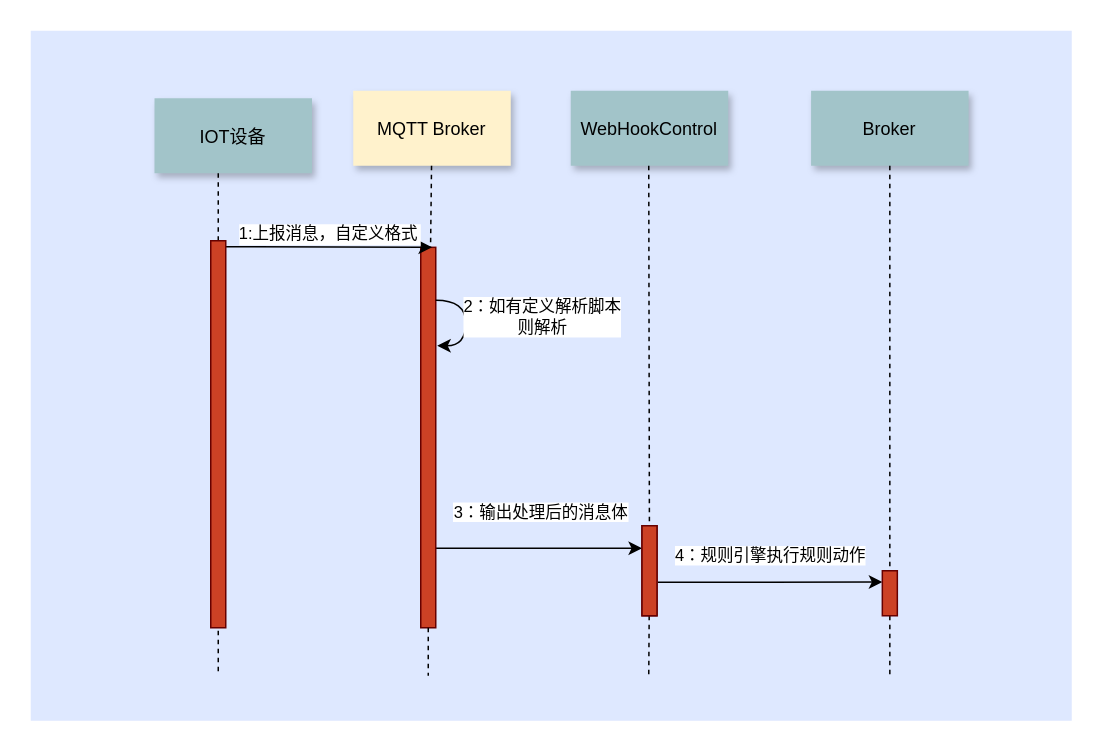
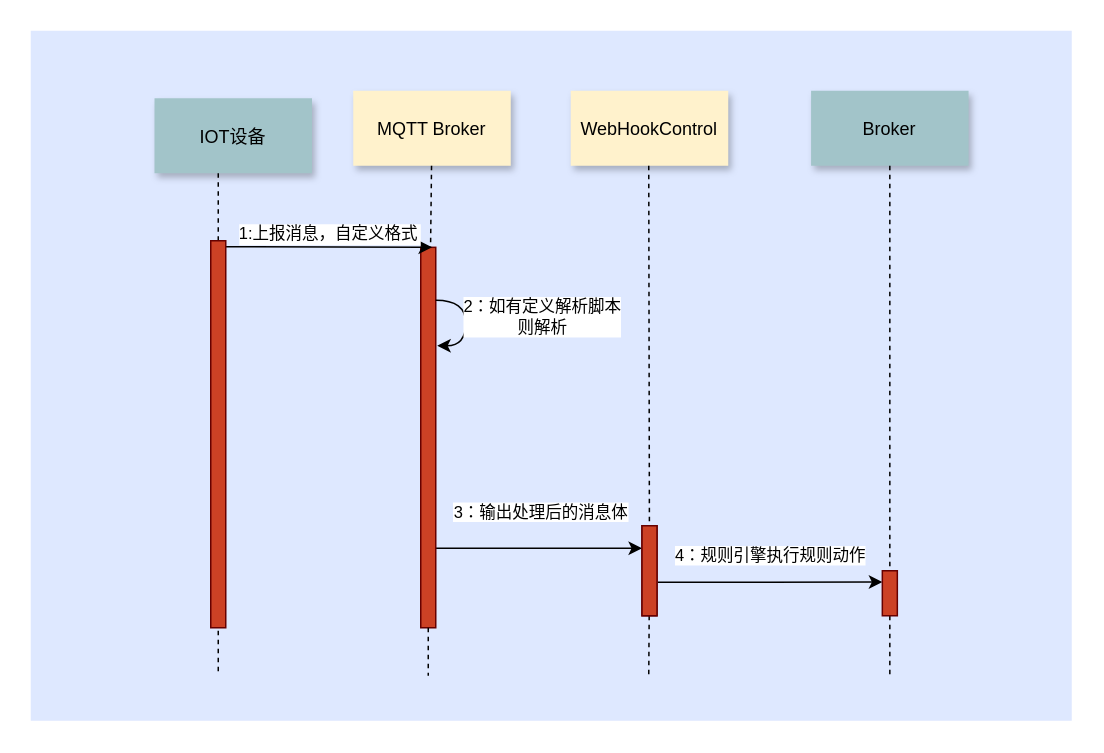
node "WebHookControl": fillcolor #a2c4c9 -> #fff2cc
